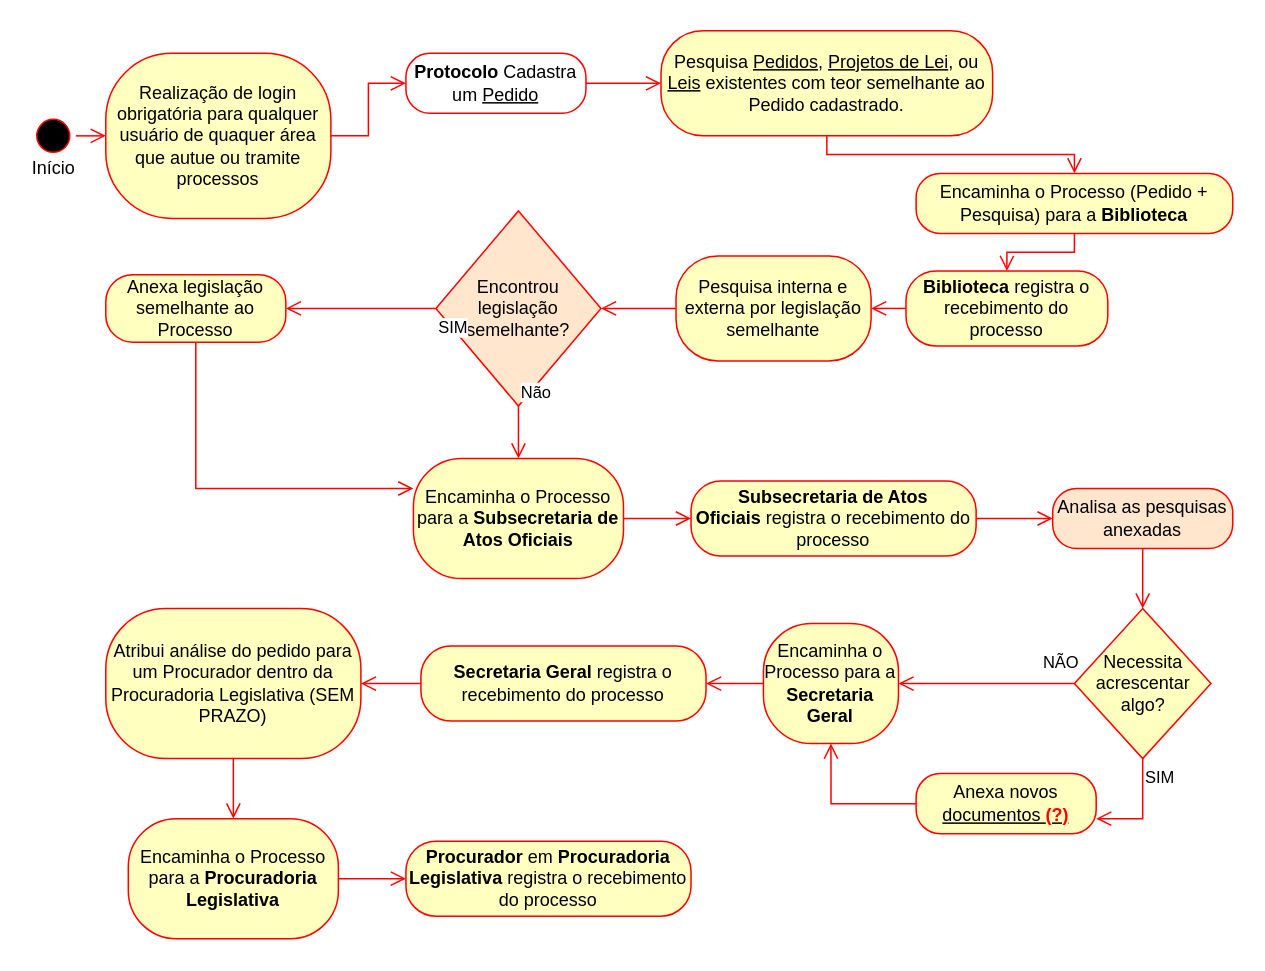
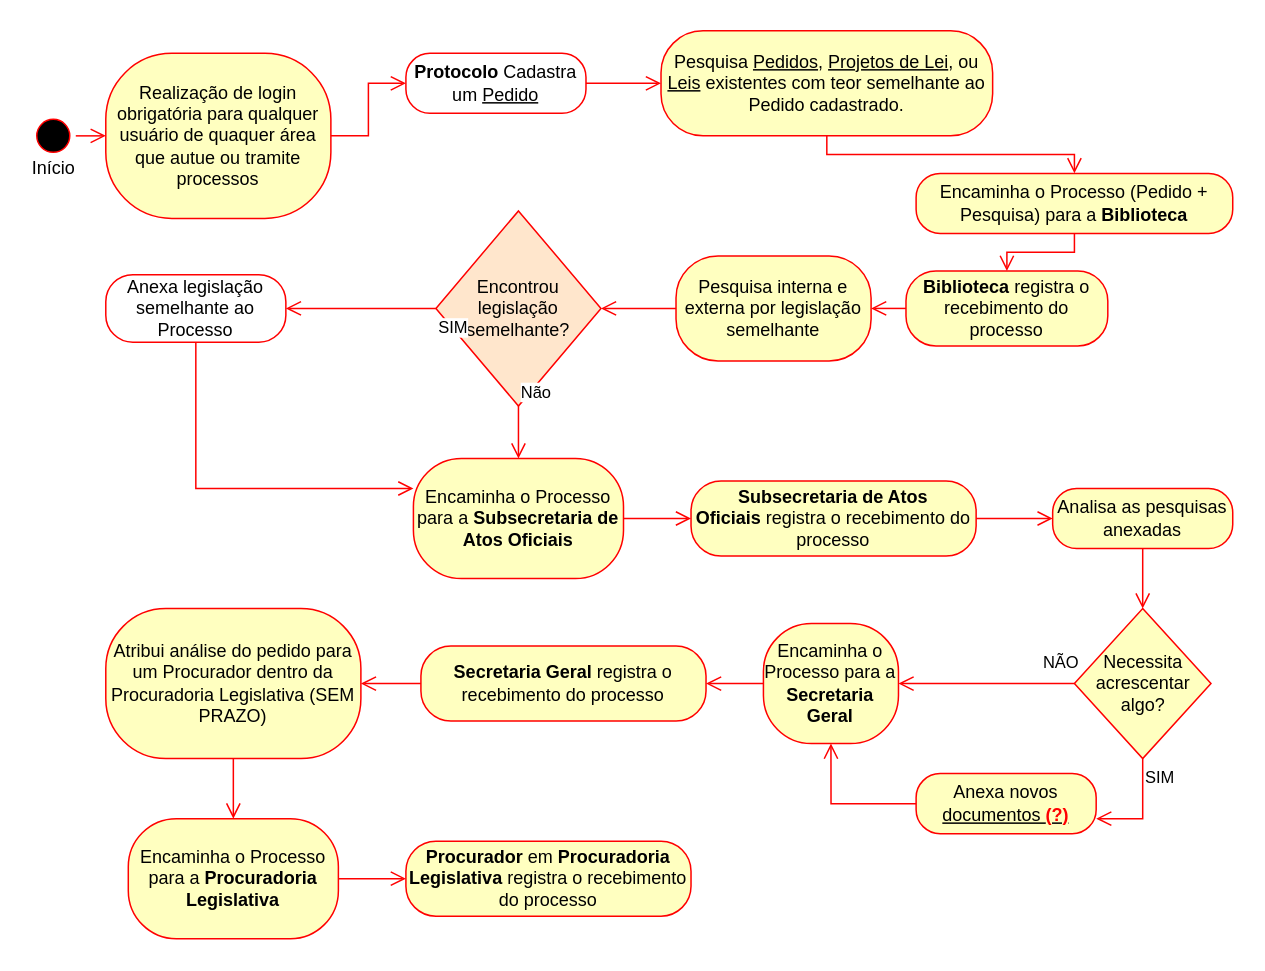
node "Anexa legislação semelhante ao Processo": fillcolor #ffffc0 -> #ffffff
node "Analisa as pesquisas anexadas": fillcolor #ffe6cc -> #ffffc0
